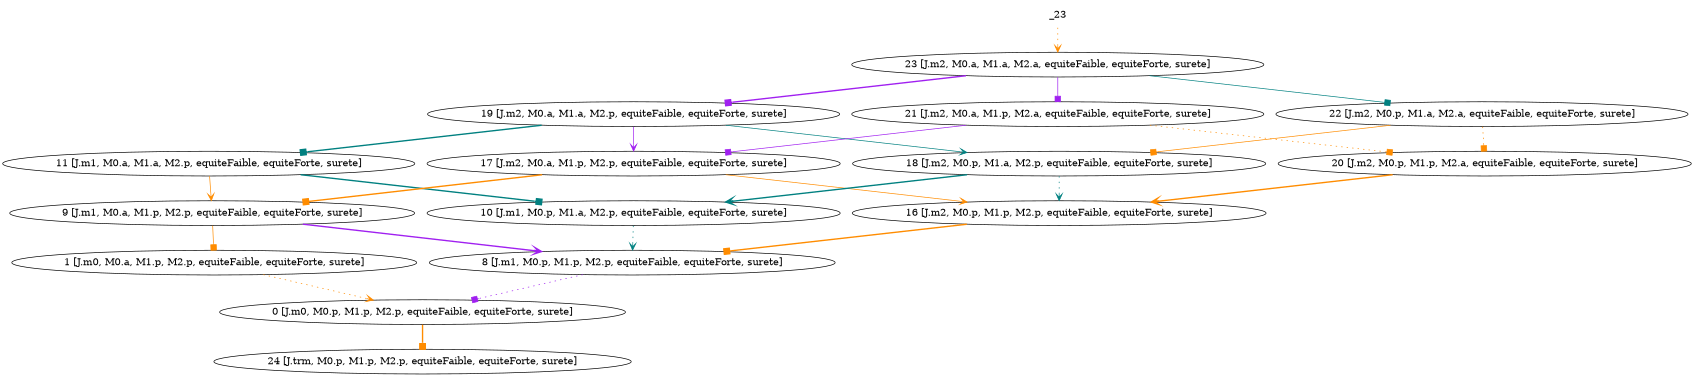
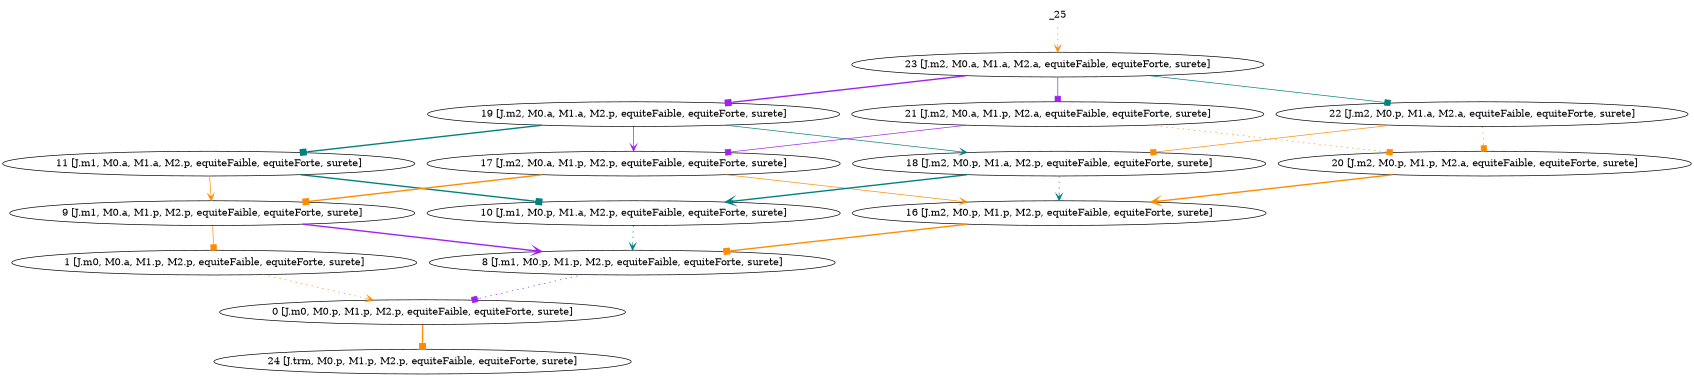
node "_23": label "_23" -> "_25"
